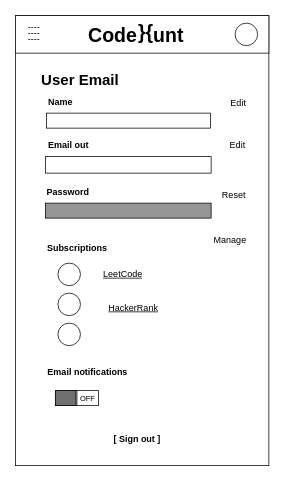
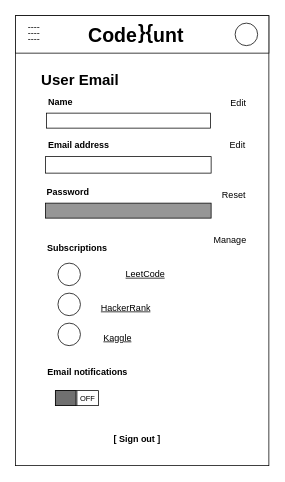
node "Email out": label "Email out" -> "Email address"
node "LeetCode": moved (123, 274) -> (145, 274)
node "HackerRank": moved (133, 308) -> (126, 308)
node "Kaggle": added
